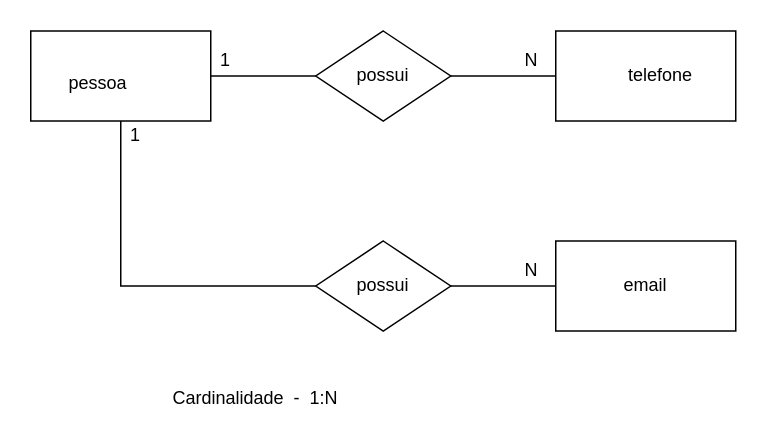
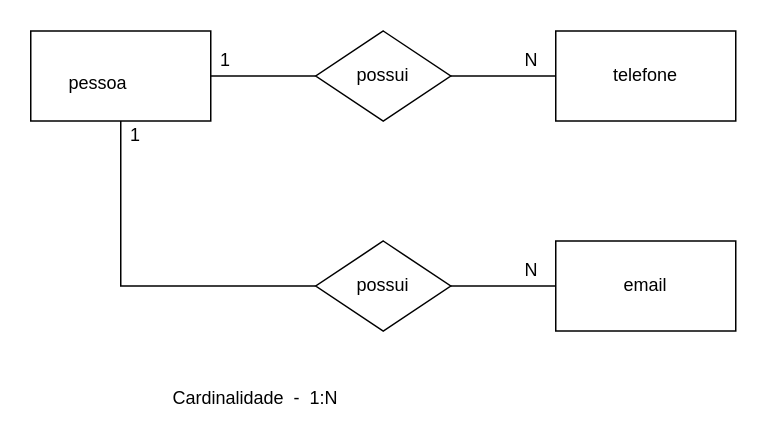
node "telefone": moved (661, 76) -> (646, 76)
